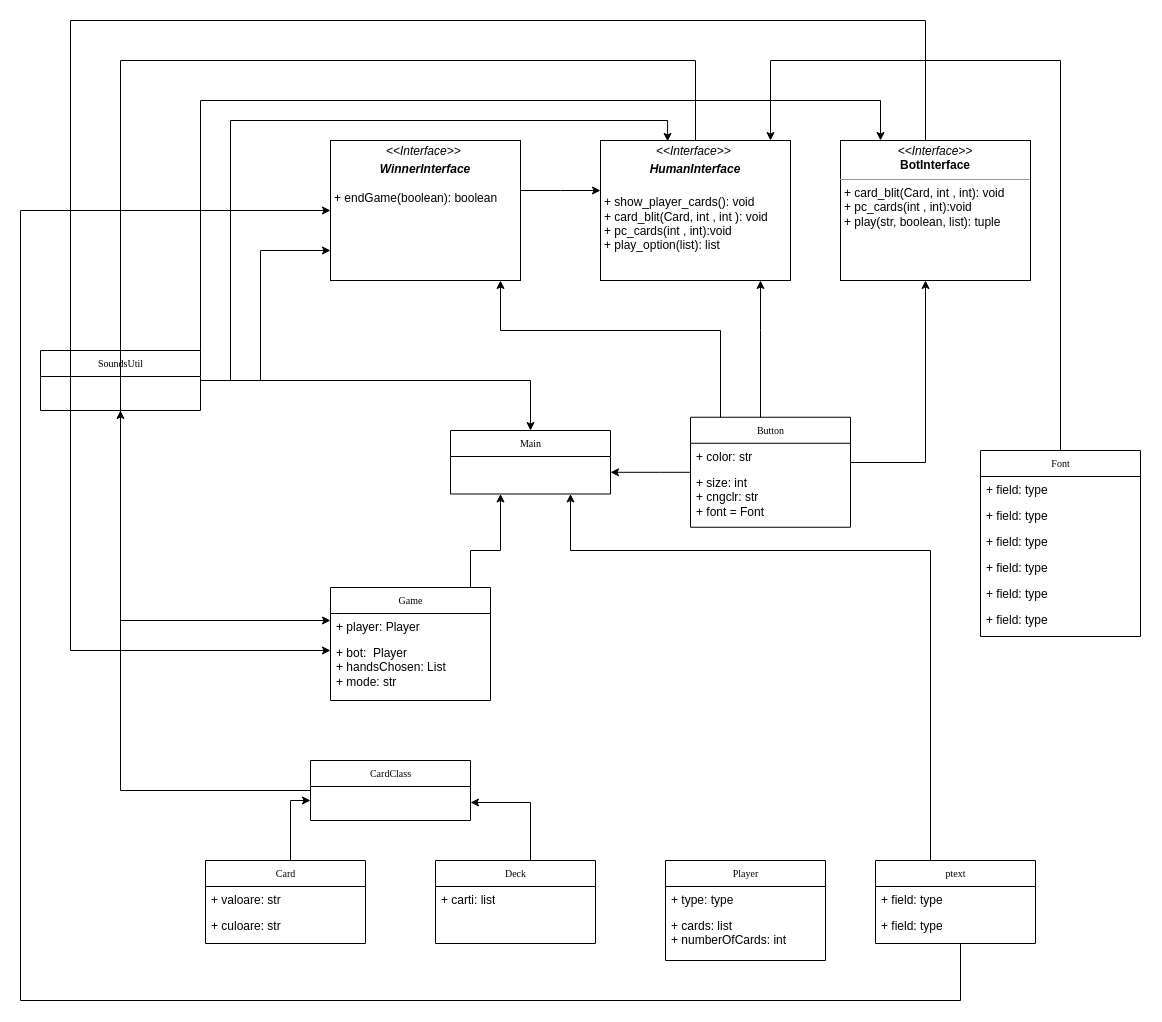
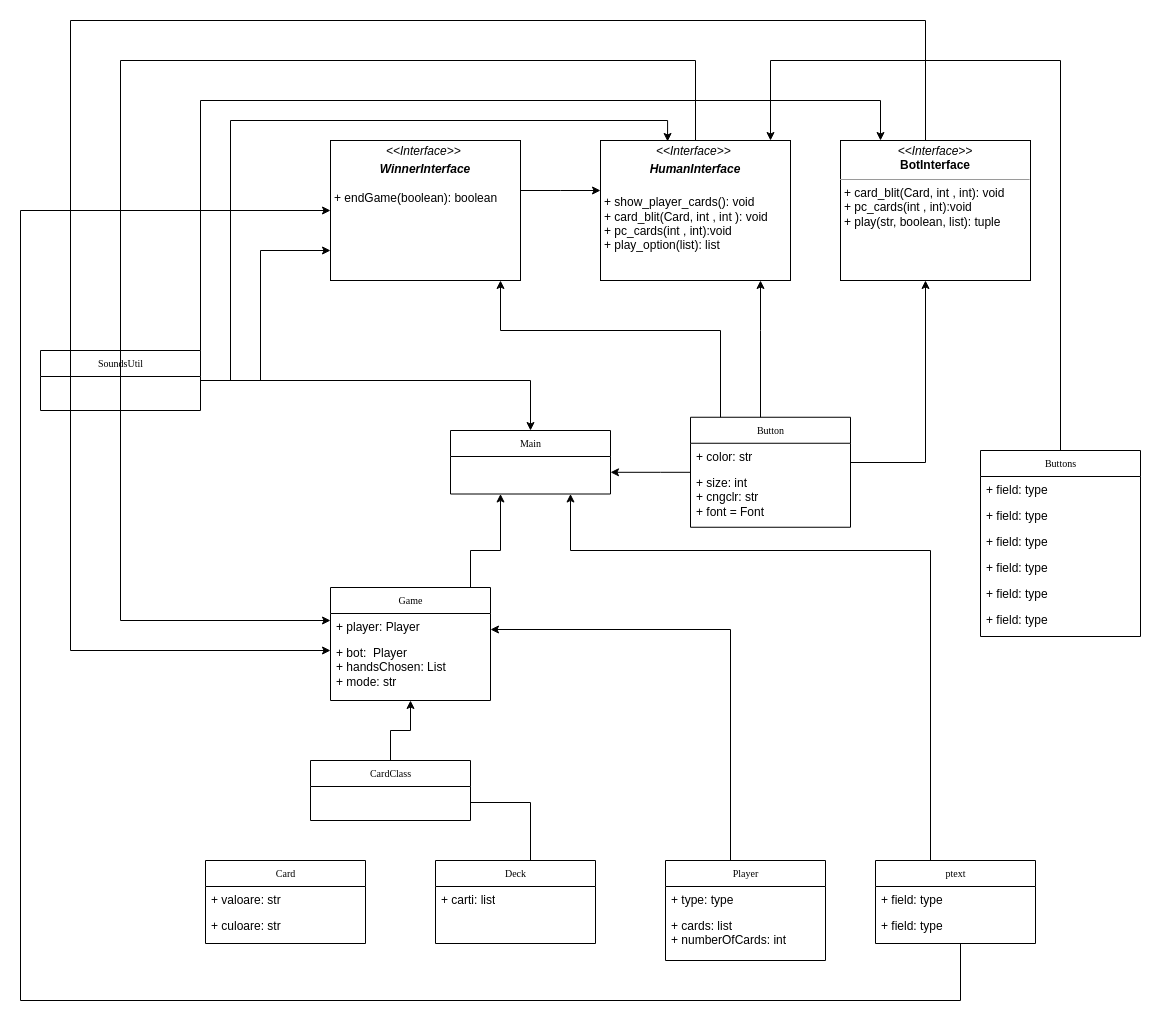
node "Font": label "Font" -> "Buttons"
edge "Player" -> "Game": added
edge "CardClass" -> "SoundsUtil": now "CardClass" -> "Game"
edge "Deck" -> "CardClass": arrowhead classic -> none
edge "Card" -> "CardClass": removed
